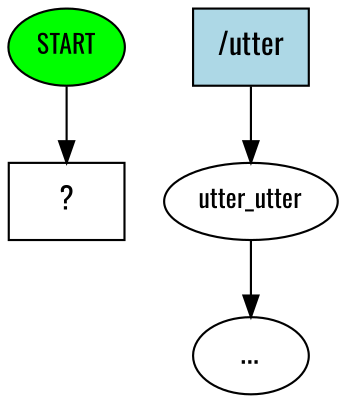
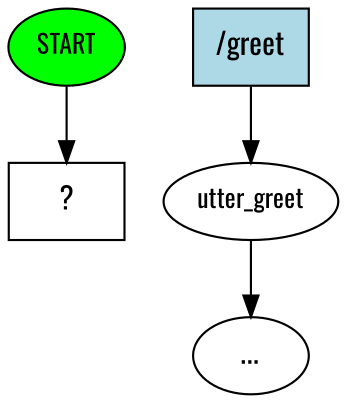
node "/utter": label "/utter" -> "/greet"
node "utter_utter": label "utter_utter" -> "utter_greet"
